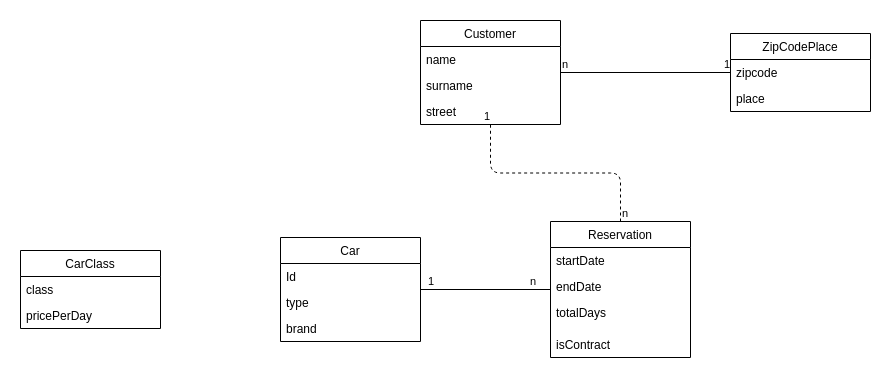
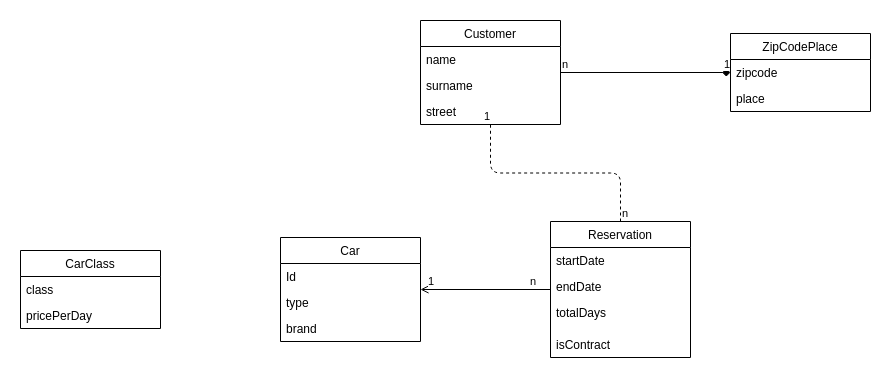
edge "Customer" -- "ZipCodePlace": arrowhead none -> diamond
edge "Car" -- "Reservation": arrowhead none -> open
